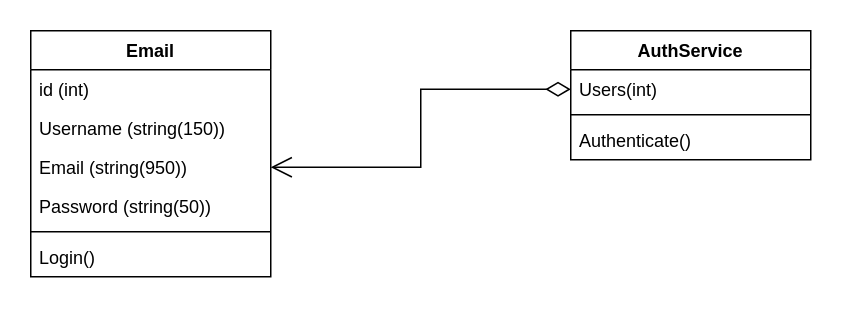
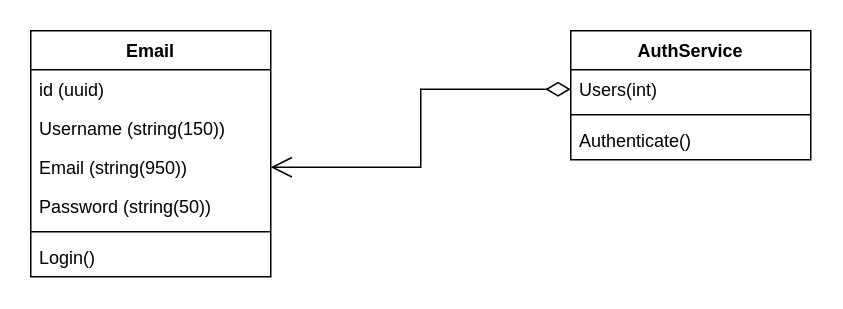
node "id (int)": label "id (int)" -> "id (uuid)"
